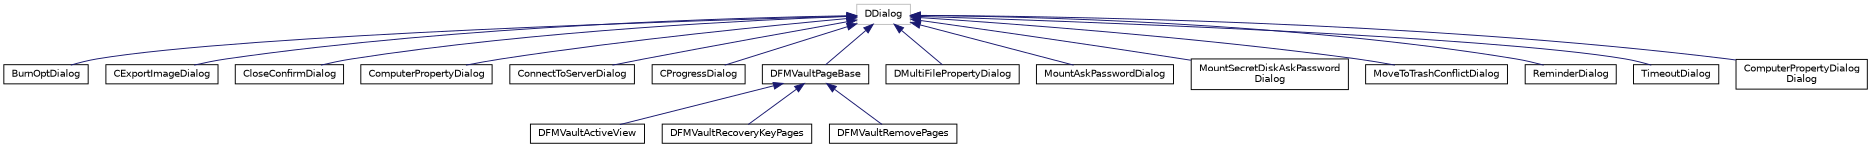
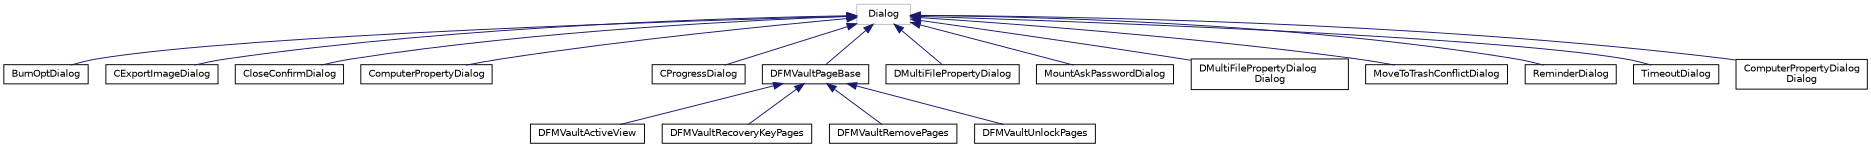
node "DDialog": label "DDialog" -> "Dialog"
node "ConnectToServerDialog": removed
node "MountSecretDiskAskPassword Dialog": label "MountSecretDiskAskPassword Dialog" -> "DMultiFilePropertyDialog Dialog"
node "DFMVaultUnlockPages": added
